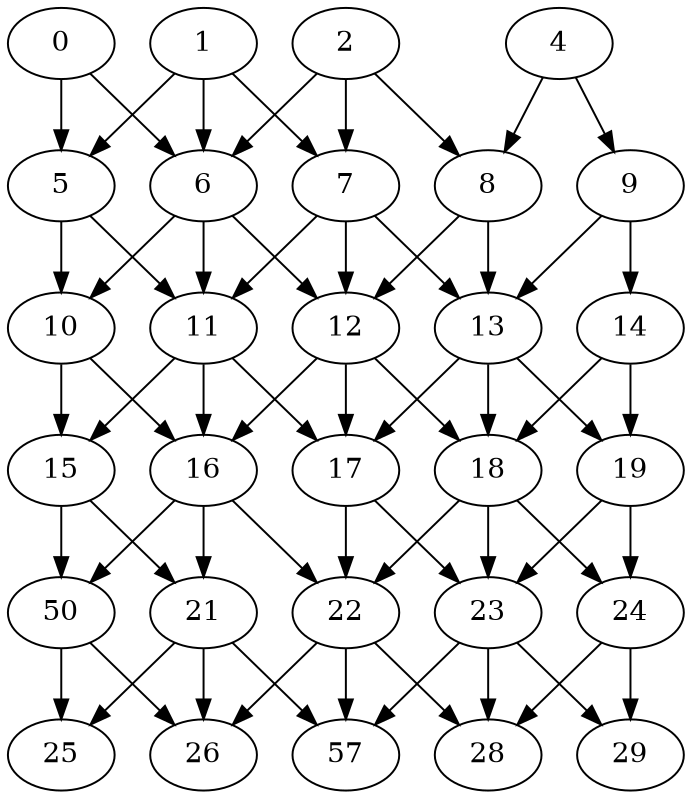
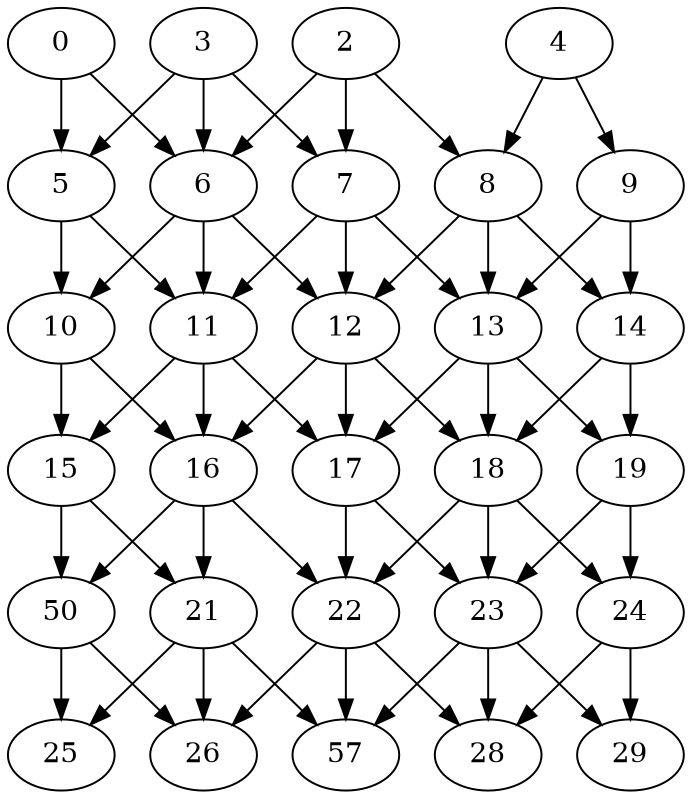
node "1": label "1" -> "3"
edge "8" -> "14": added
